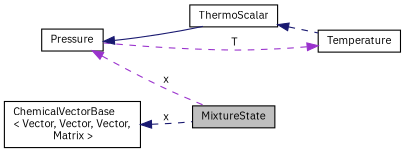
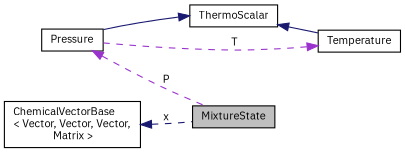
edge "Temperature" -> "ThermoScalar": style dashed -> solid
edge "ThermoScalar" -> "Pressure": reversed
edge "MixtureState" -> "Pressure": label " x" -> " P"
